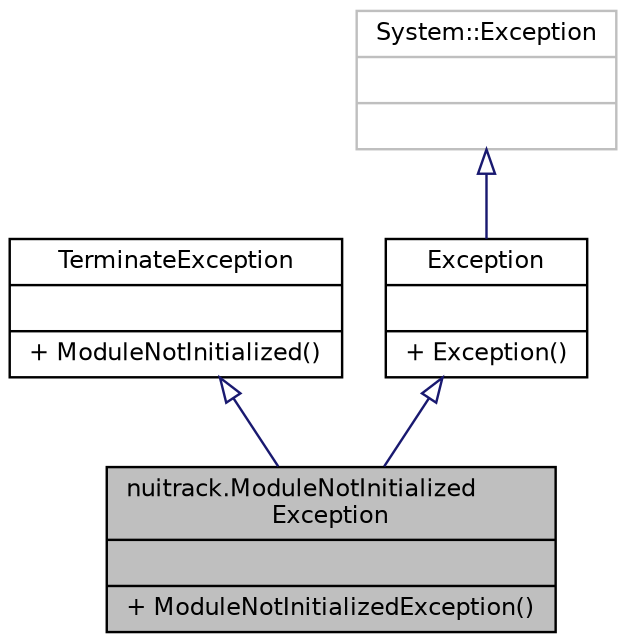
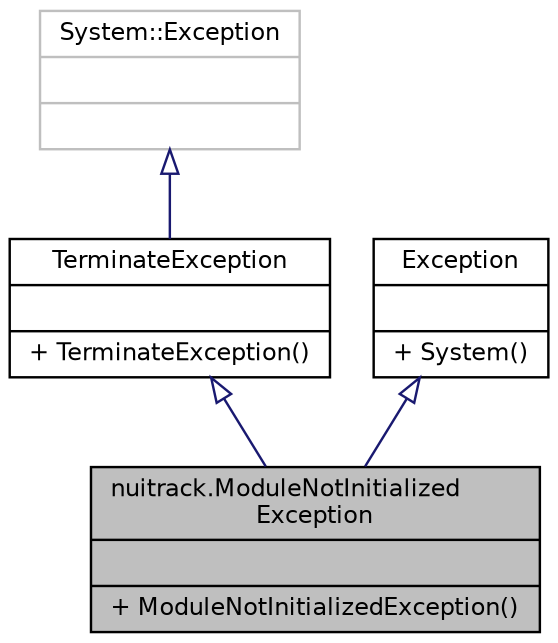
edge "Exception" -> "System::Exception": now "TerminateException" -> "System::Exception"
node "TerminateException": text "+ ModuleNotInitialized()" -> "+ TerminateException()"
node "Exception": text "+ Exception()" -> "+ System()"
